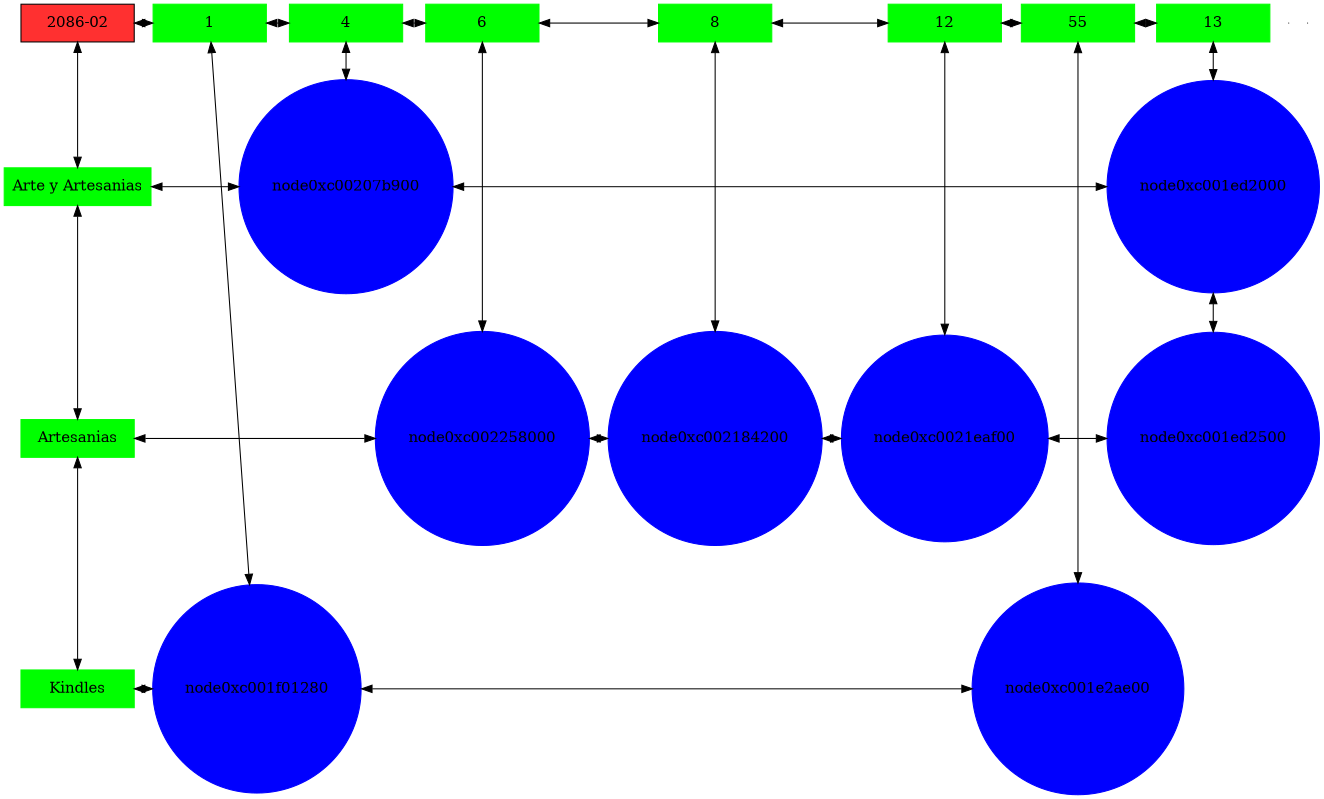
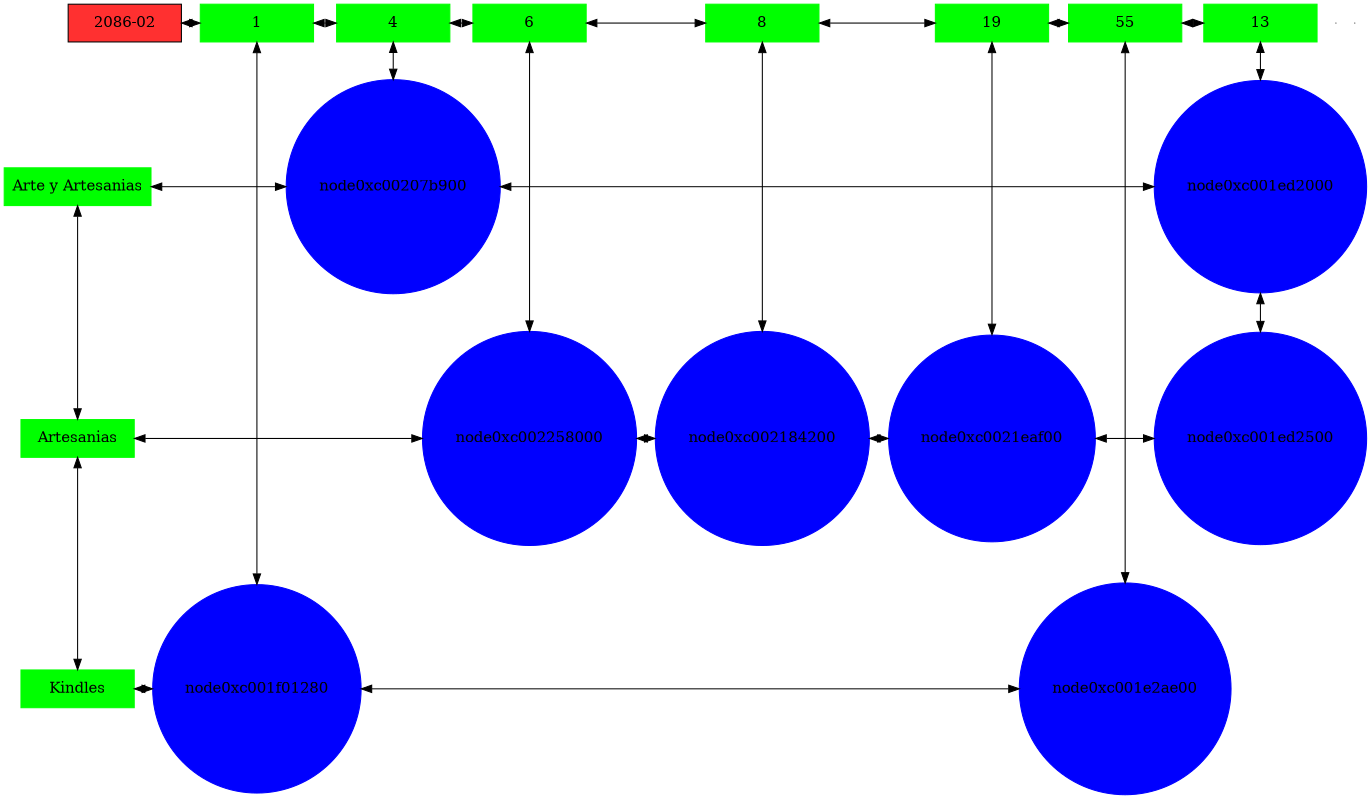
node "12": label "12" -> "19"
edge "2086-02" -- "Arte y Artesanias": removed
